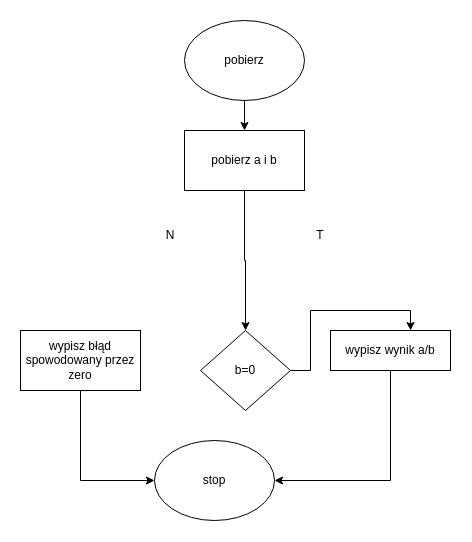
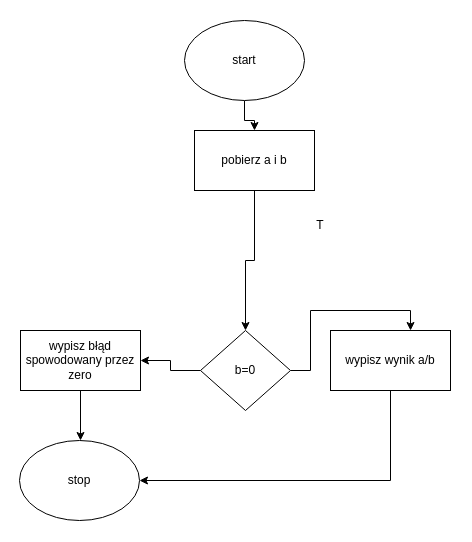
node "pobierz": label "pobierz" -> "start"
node "pobierz a i b": moved (245, 161) -> (255, 161)
node "N": removed
node "T": moved (321, 236) -> (321, 226)
node "wypisz wynik a/b": size 120x40 -> 120x60
edge "b=0" -> "wypisz błąd spowodowany przez zero": added
node "stop": moved (215, 481) -> (80, 481)
